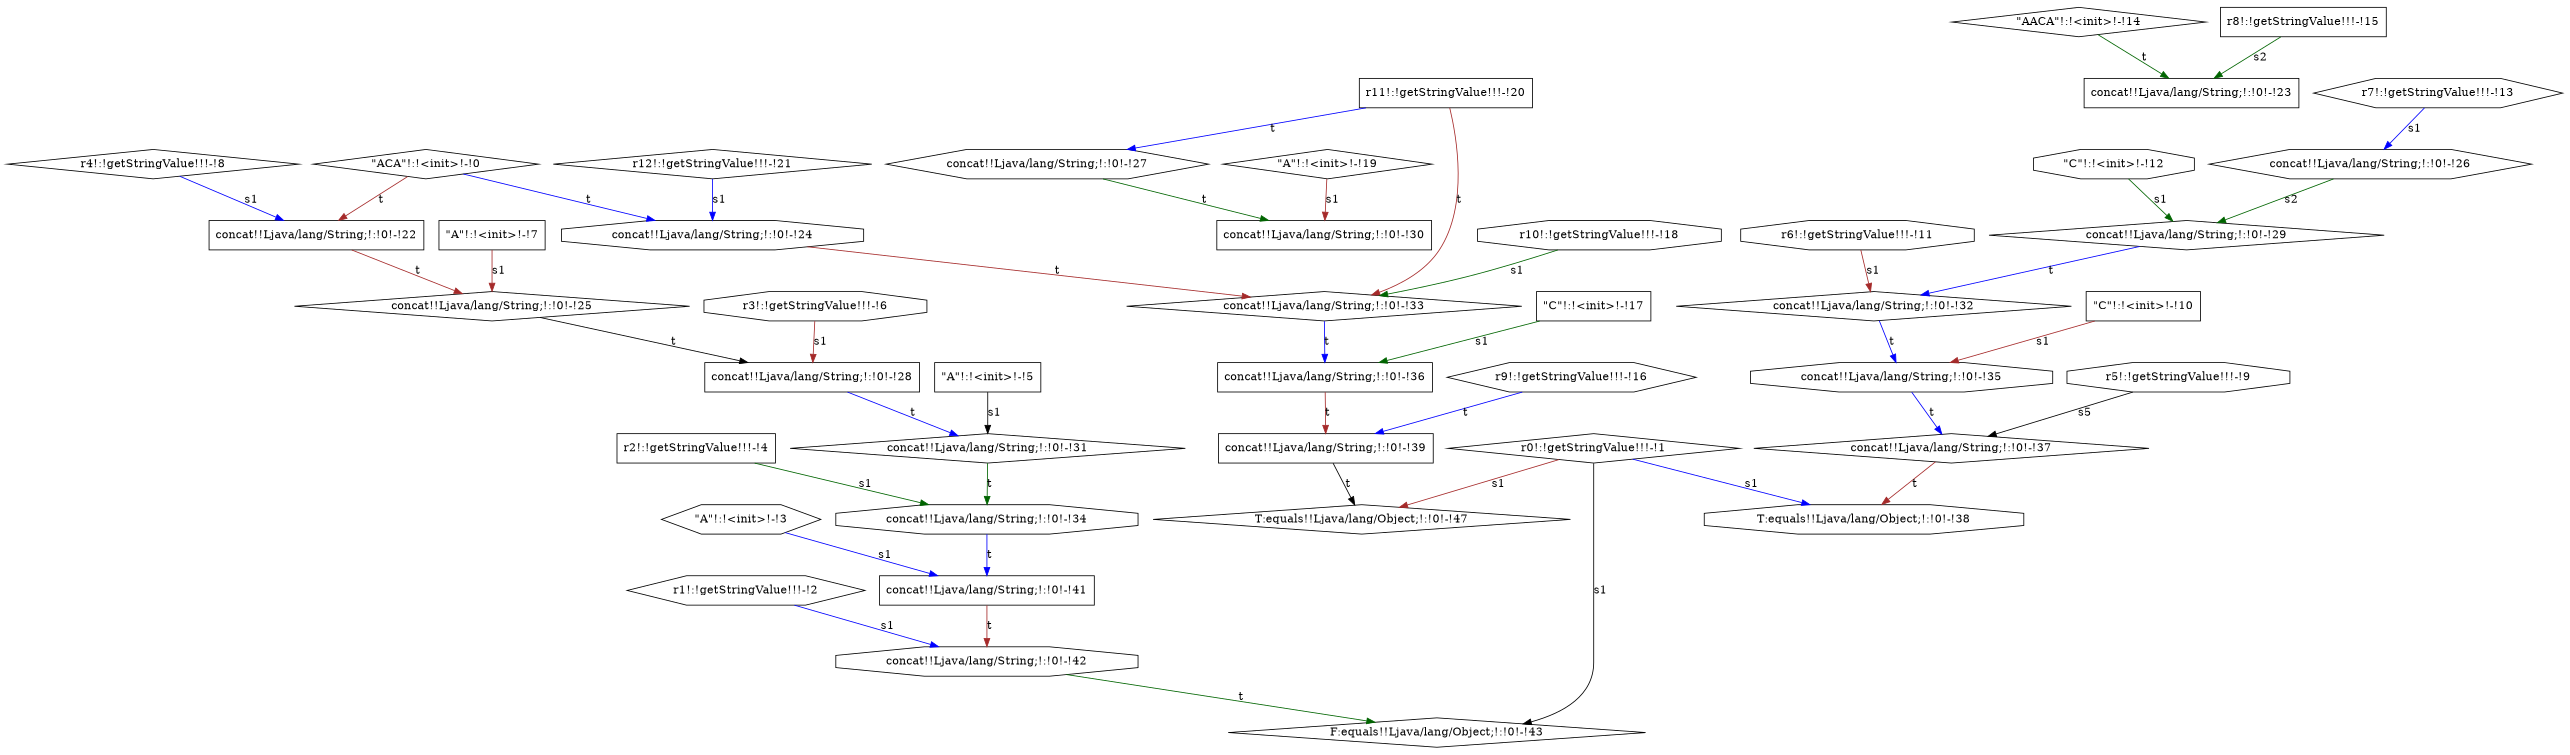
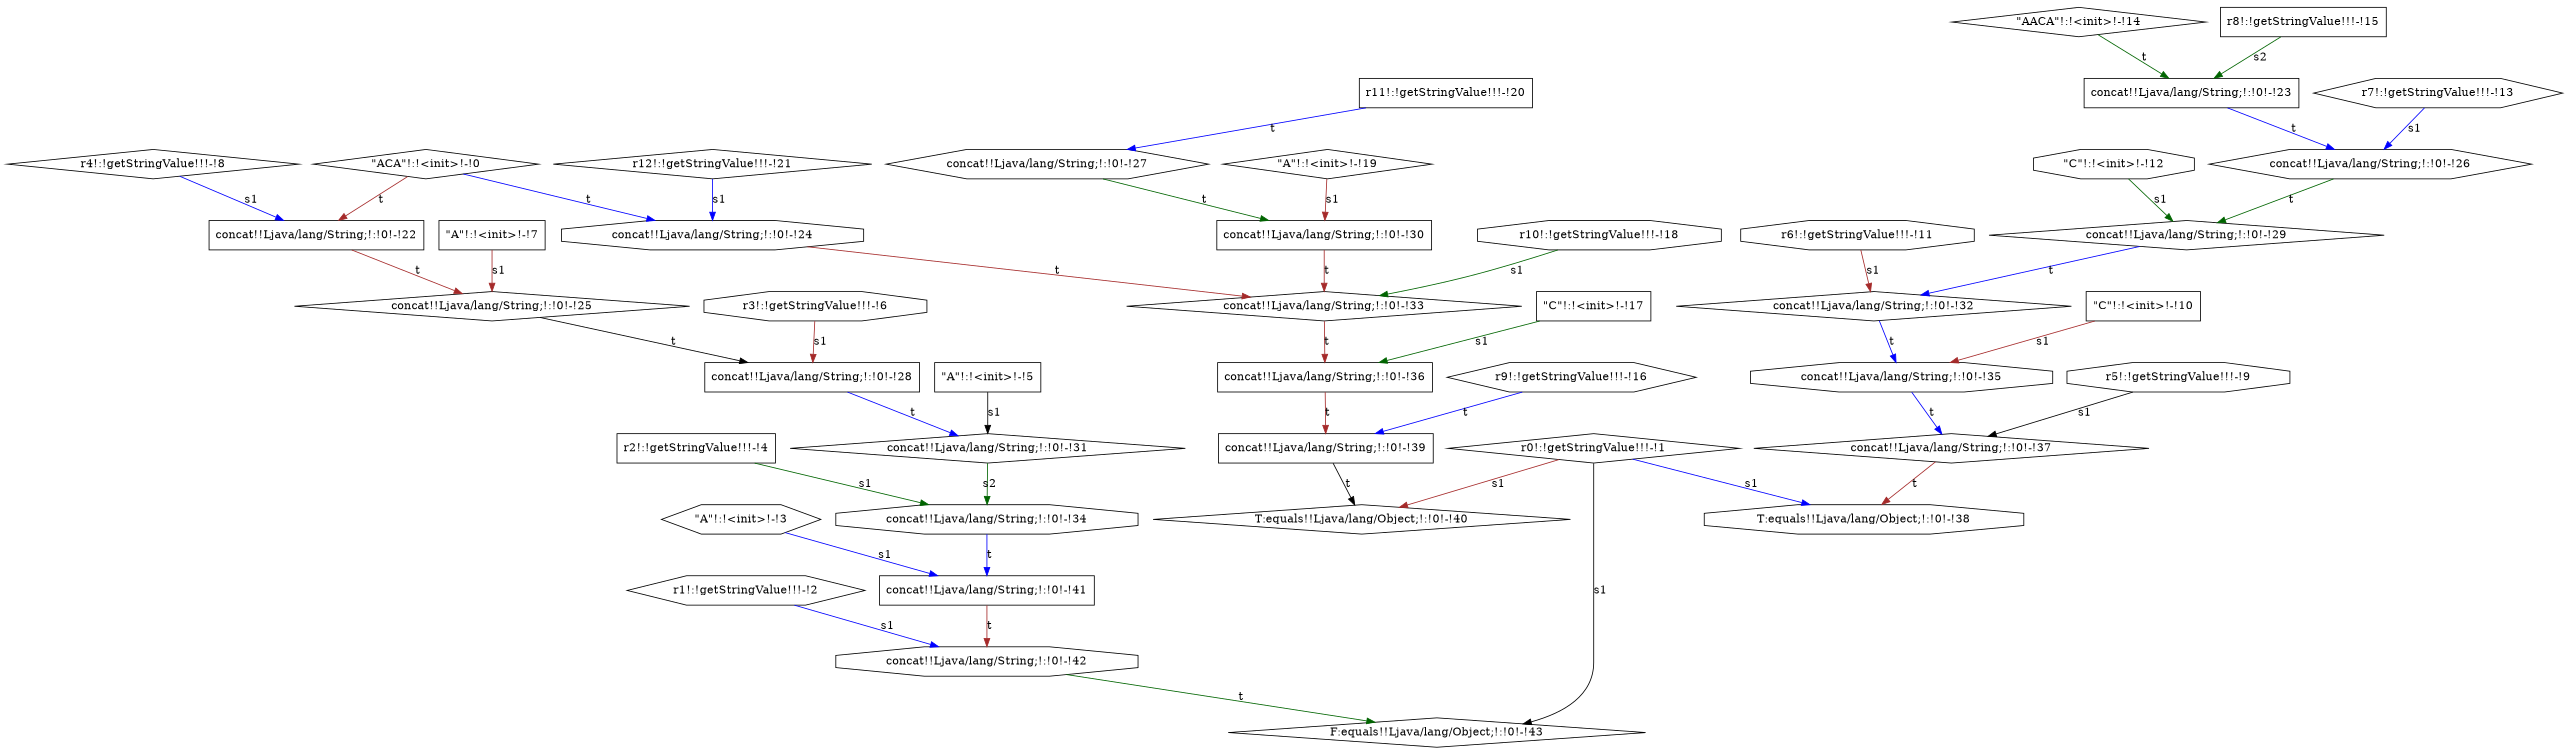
edge "concat!!Ljava/lang/String;!:!0!-!23" -> "concat!!Ljava/lang/String;!:!0!-!26": added, label "t"
edge "concat!!Ljava/lang/String;!:!0!-!26" -> "concat!!Ljava/lang/String;!:!0!-!29": label "s2" -> "t"
edge "r11!:!getStringValue!!!-!20" -> "concat!!Ljava/lang/String;!:!0!-!33": now "concat!!Ljava/lang/String;!:!0!-!30" -> "concat!!Ljava/lang/String;!:!0!-!33"
edge "concat!!Ljava/lang/String;!:!0!-!33" -> "concat!!Ljava/lang/String;!:!0!-!36": color blue -> brown
edge "r5!:!getStringValue!!!-!9" -> "concat!!Ljava/lang/String;!:!0!-!37": label "s5" -> "s1"
edge "concat!!Ljava/lang/String;!:!0!-!31" -> "concat!!Ljava/lang/String;!:!0!-!34": label "t" -> "s2"
node "T:equals!!Ljava/lang/Object;!:!0!-!47": label "T:equals!!Ljava/lang/Object;!:!0!-!47" -> "T:equals!!Ljava/lang/Object;!:!0!-!40"
